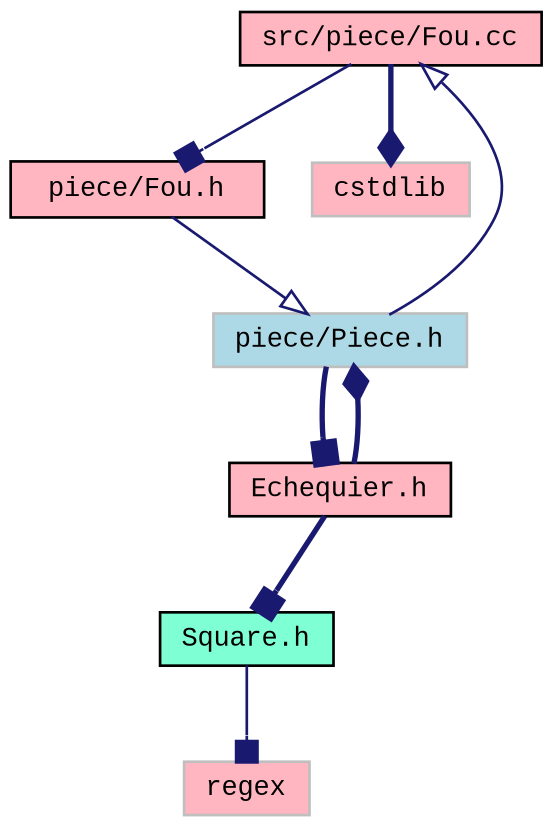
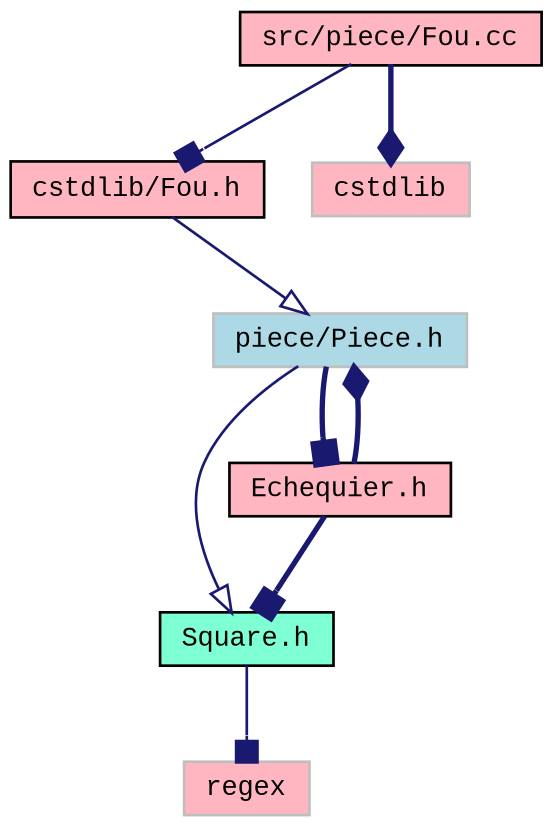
node "piece/Fou.h": label "piece/Fou.h" -> "cstdlib/Fou.h"
edge "piece/Piece.h" -> "src/piece/Fou.cc": now "piece/Piece.h" -> "Square.h"
